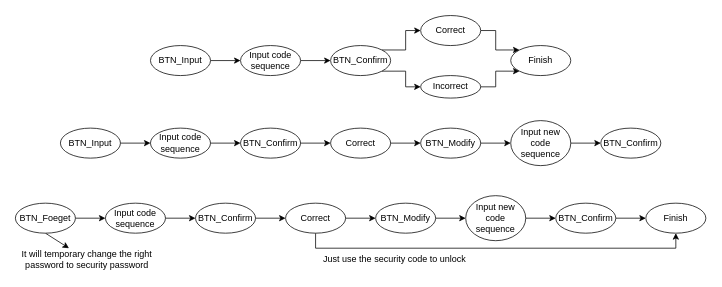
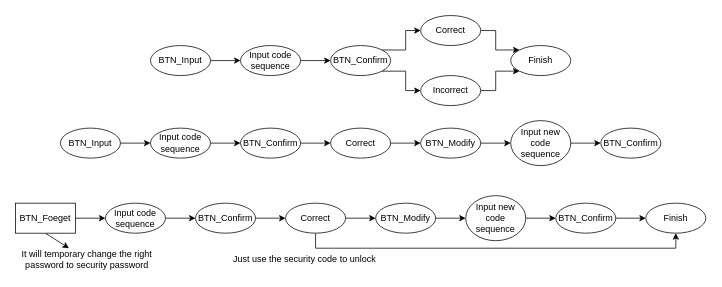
node "Incorrect": size 60x23 -> 60x30
node "BTN_Foeget": shape ellipse -> rectangle
node "Just use the security code to unlock": moved (394, 259) -> (304, 259)
